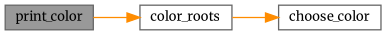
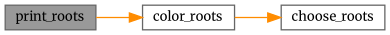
node "print_color": label "print_color" -> "print_roots"
node "choose_color": label "choose_color" -> "choose_roots"
